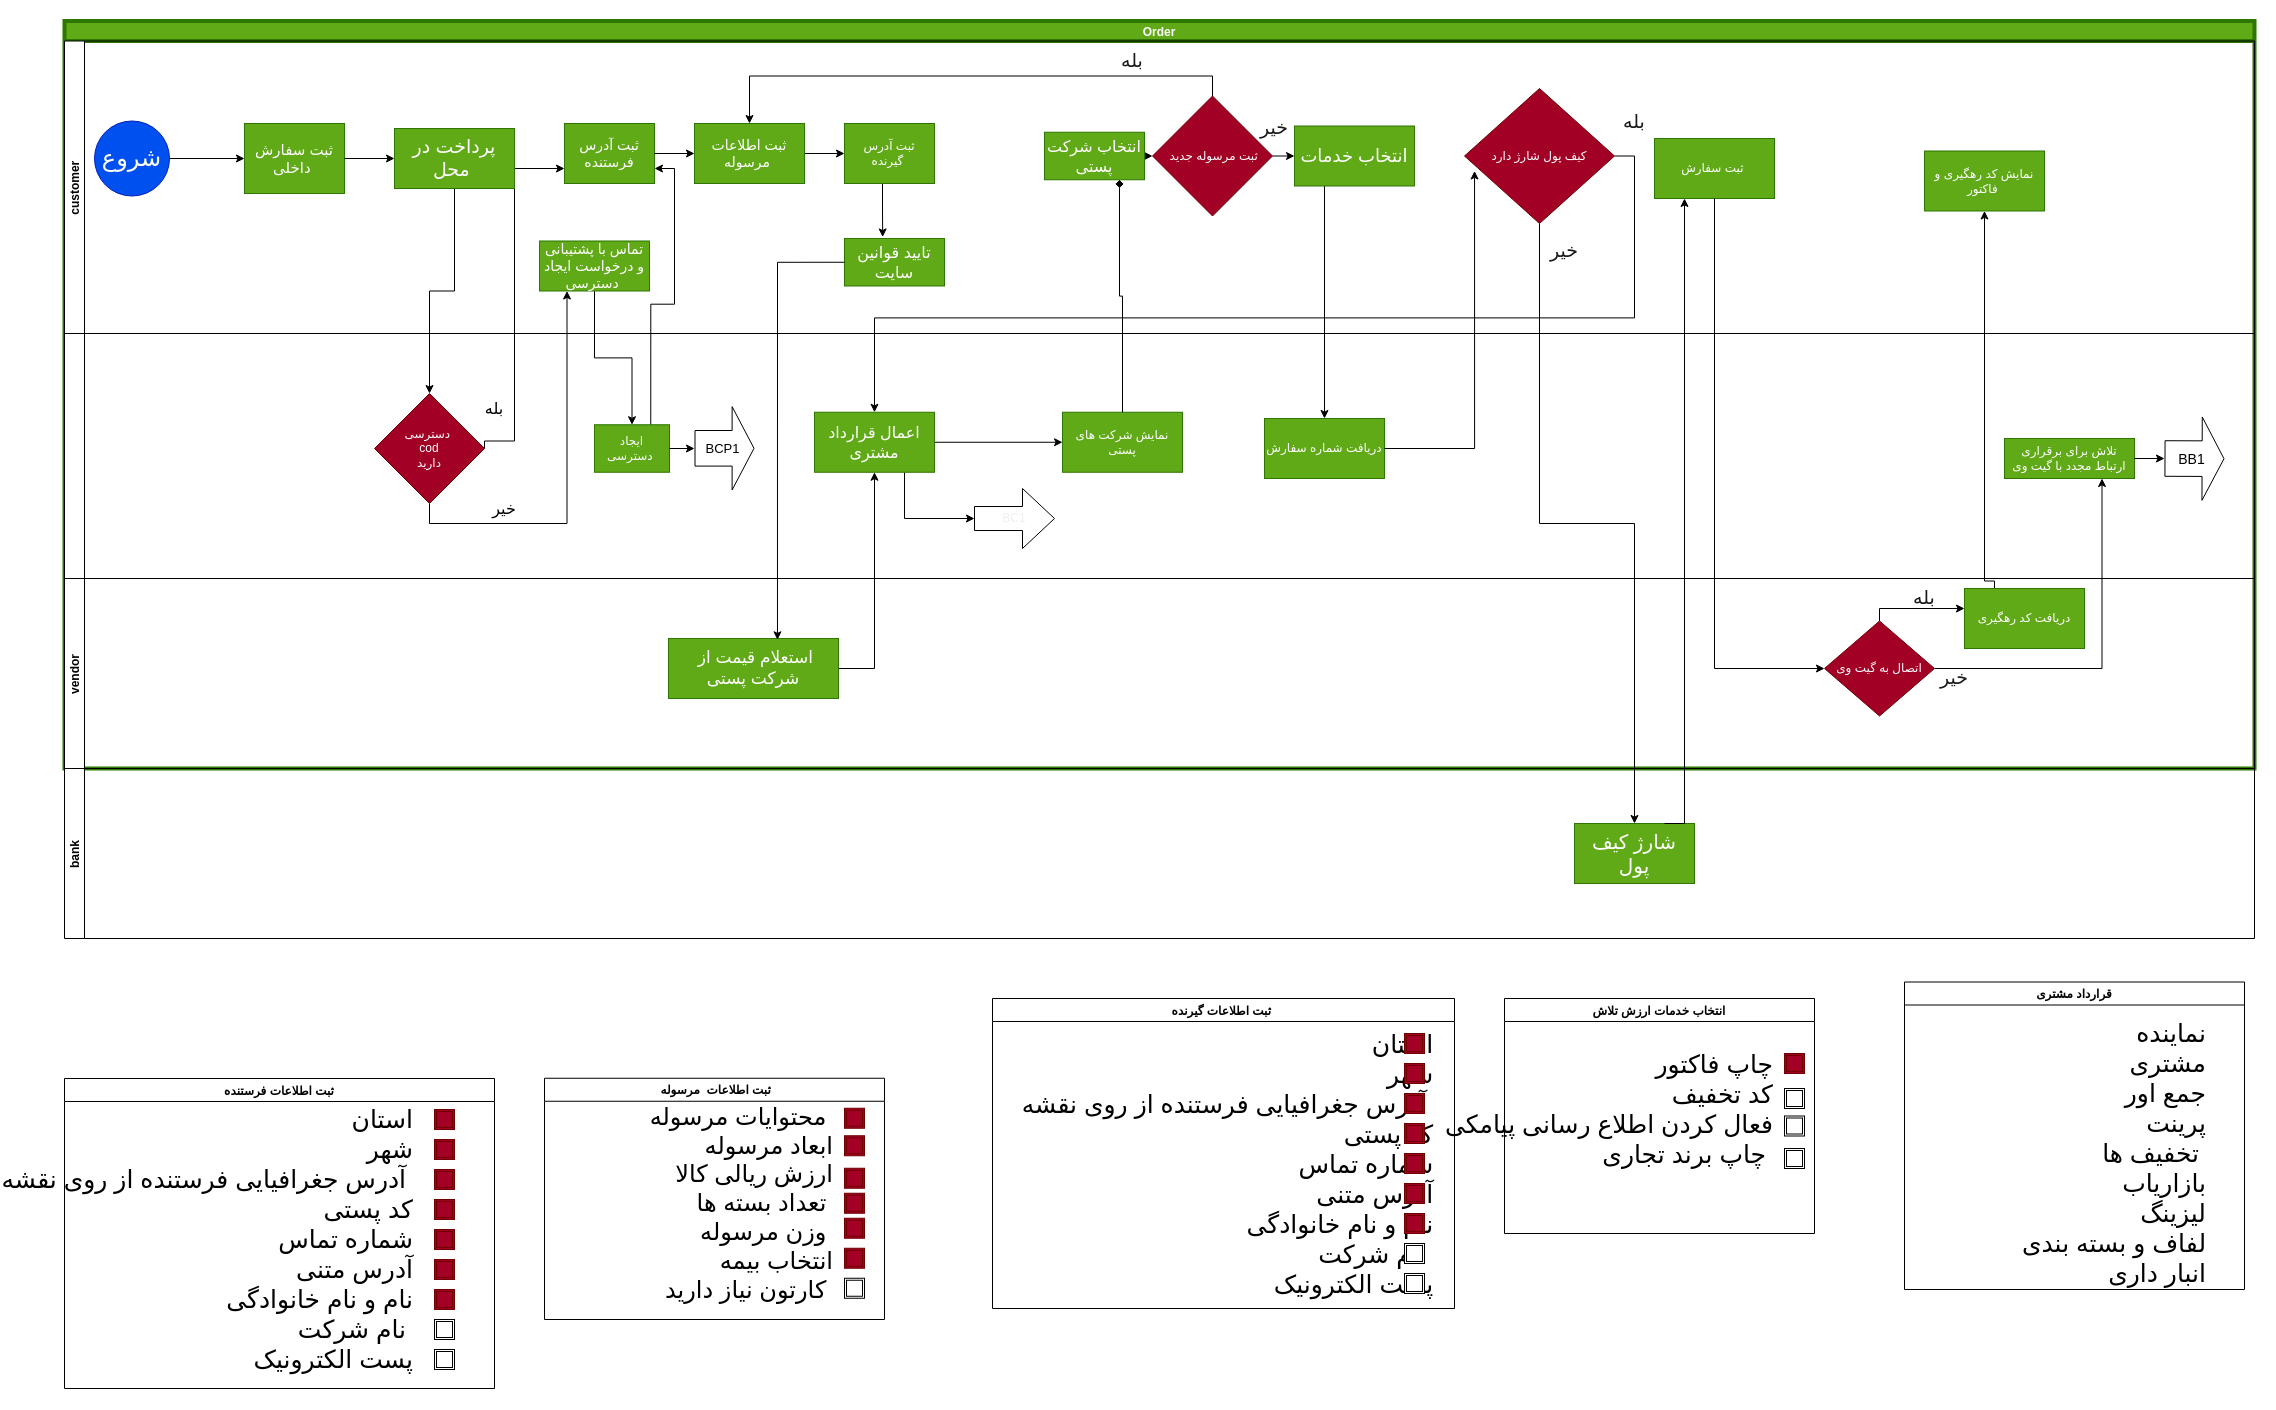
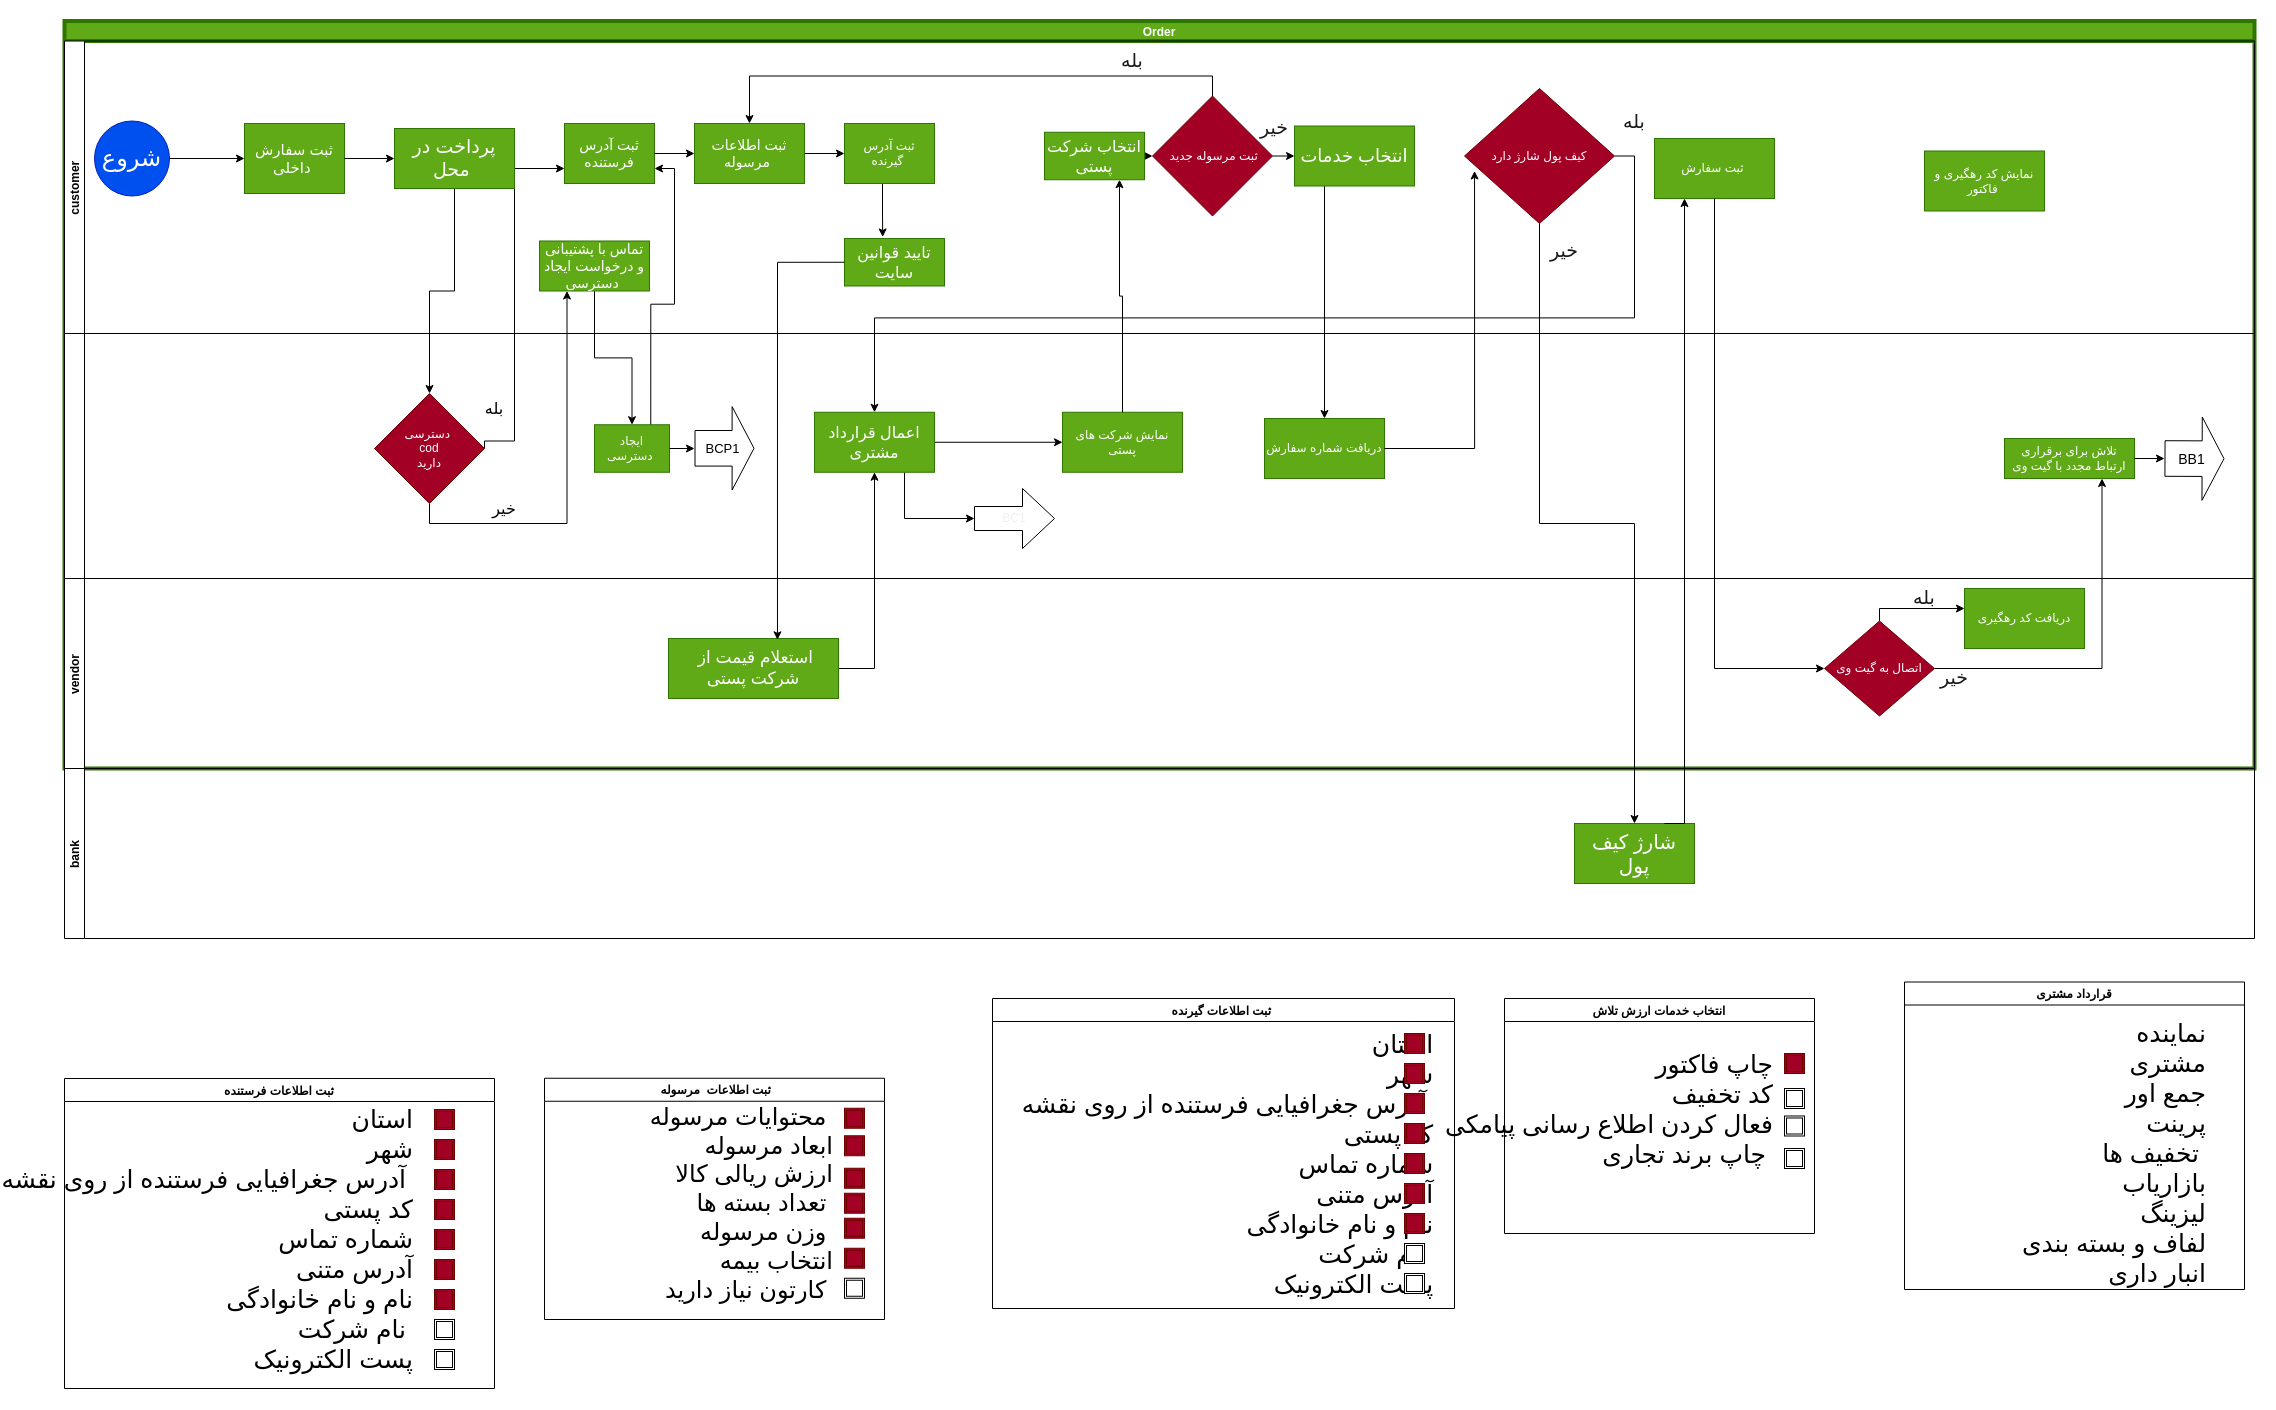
edge "نمایش شرکت های پستی" -> "انتخاب شرکت پستی": arrowhead diamond -> classic
edge "دریافت کد رهگیری" -> "نمایش کد رهگیری و فاکتور": removed
